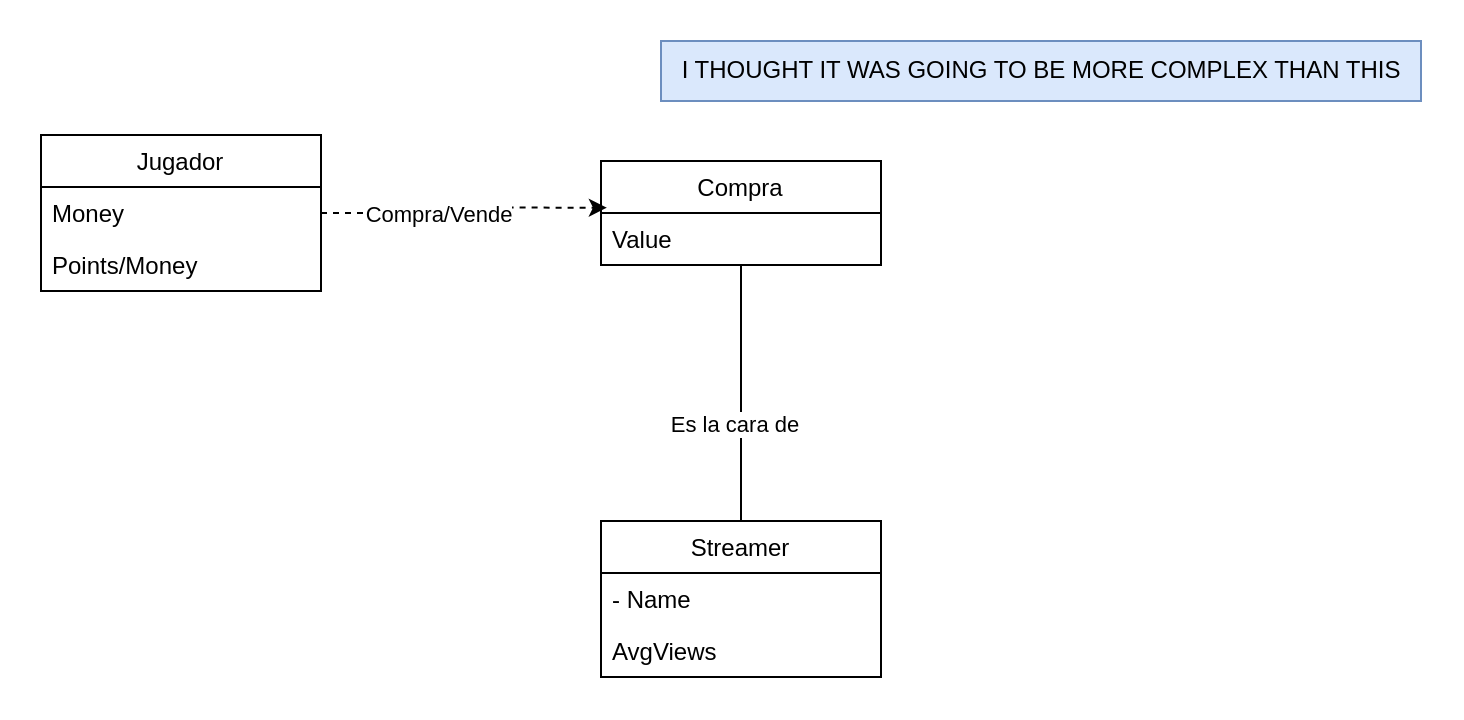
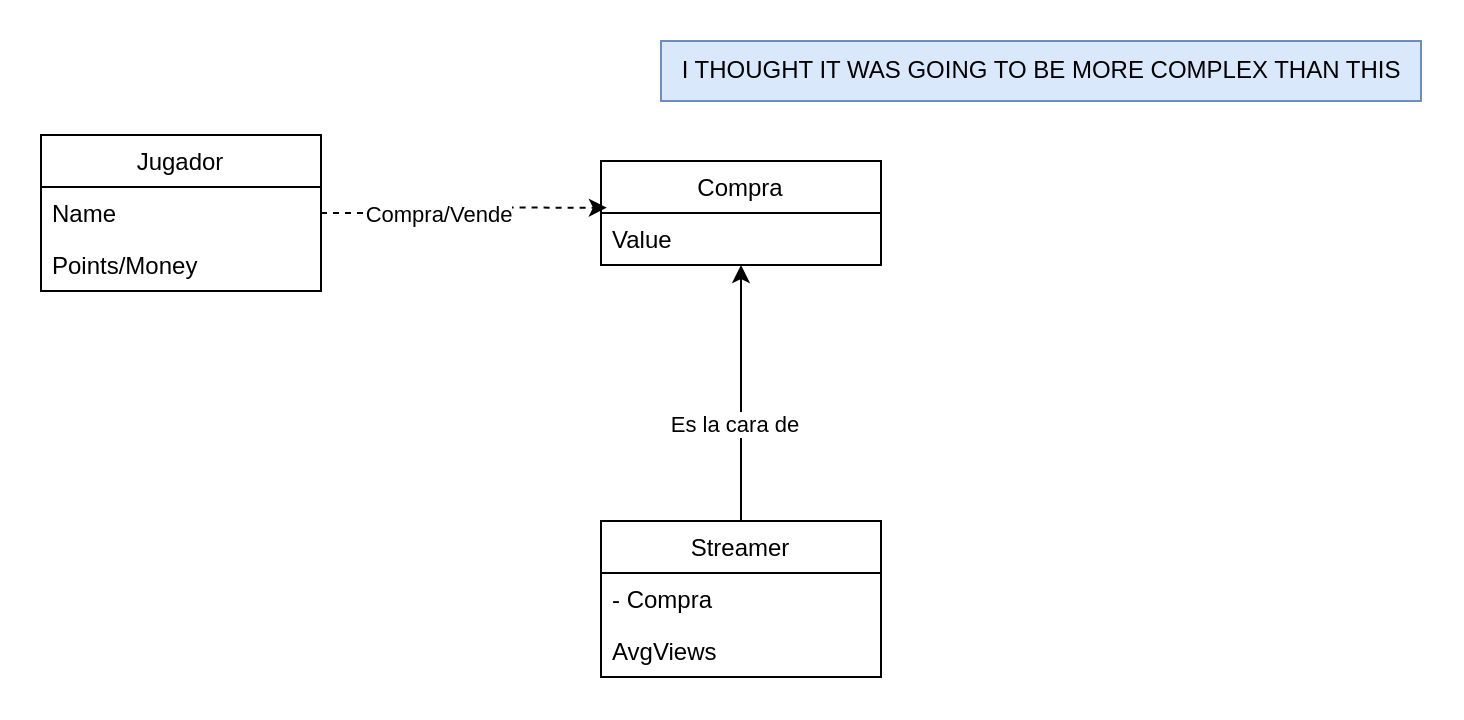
node "Money": label "Money" -> "Name"
edge "Compra" -- "Streamer": arrowhead none -> classic
node "- Name": label "- Name" -> "- Compra"
